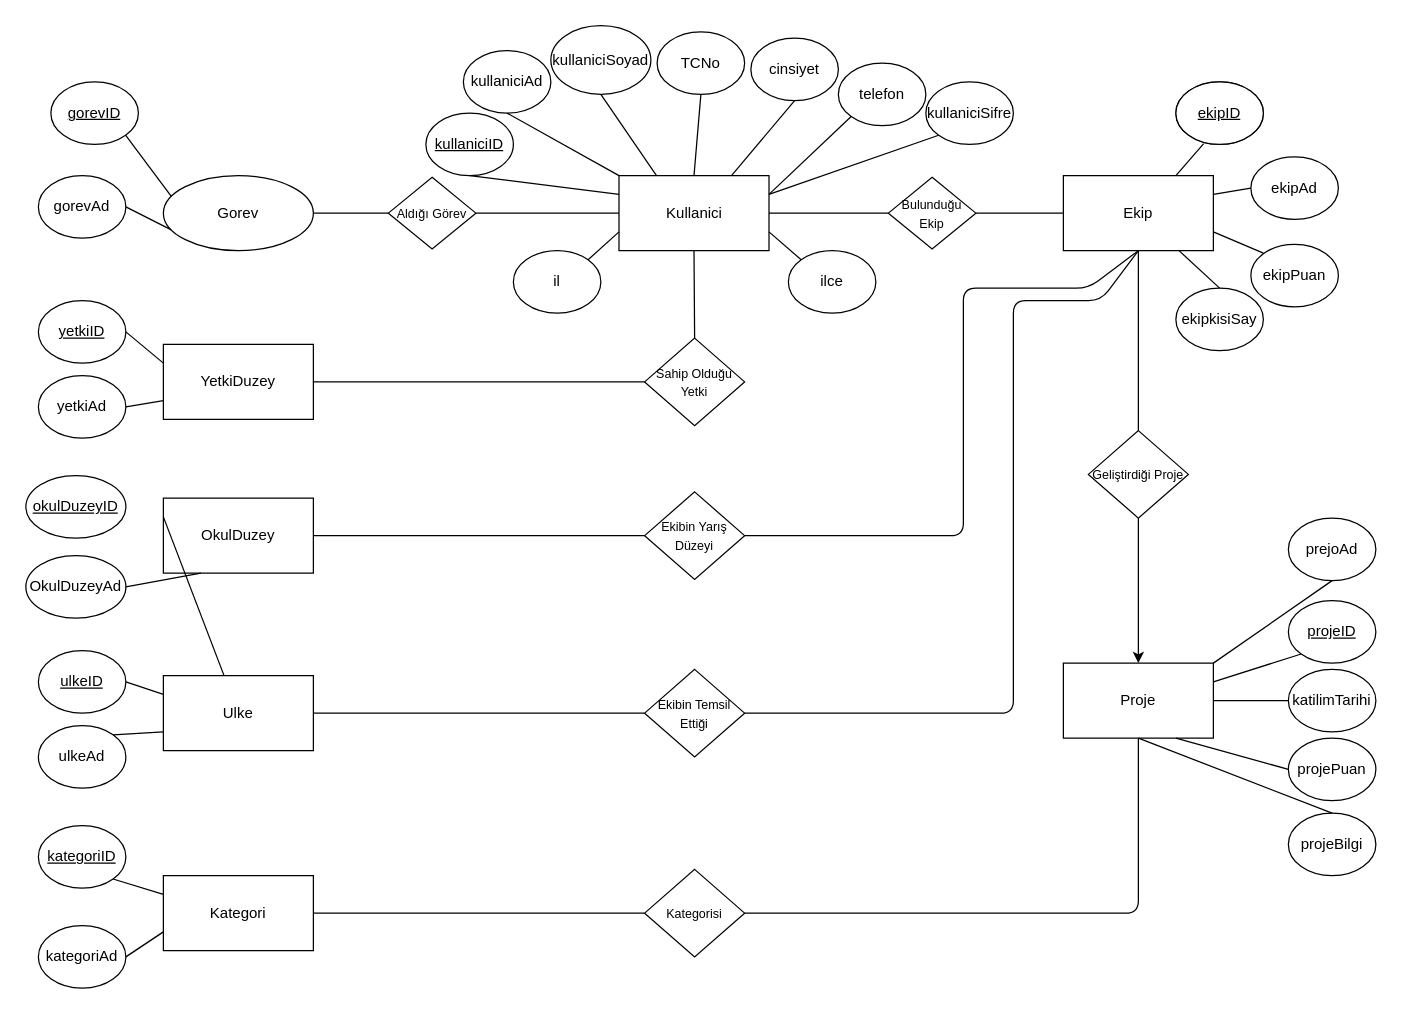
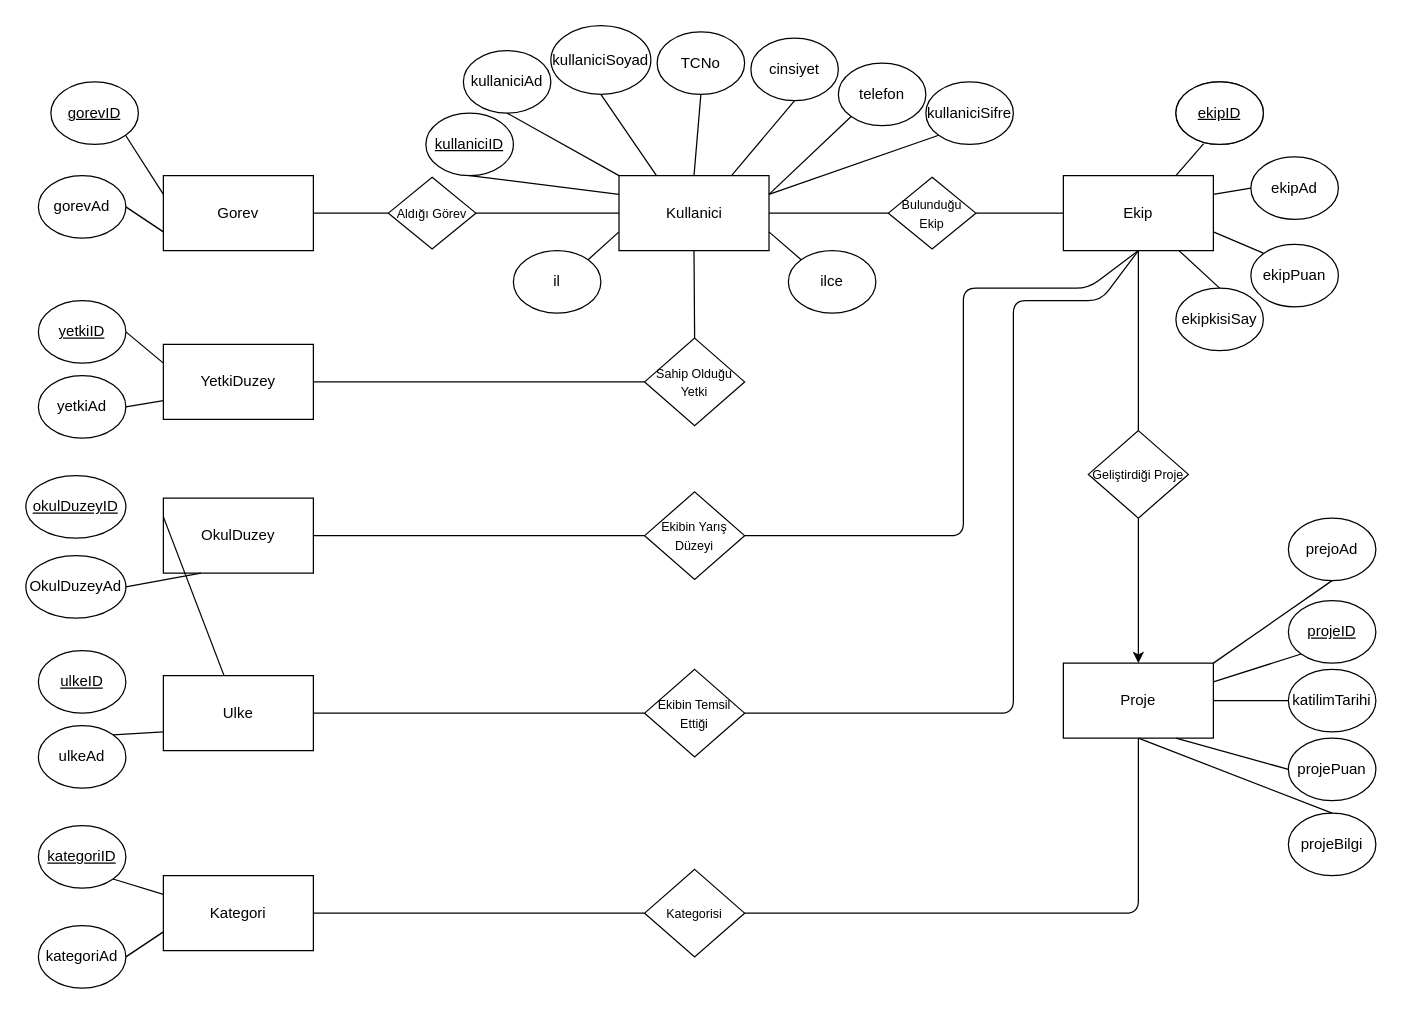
node "Gorev": shape ellipse -> rectangle
edge "ulkeID" -- "Ulke": removed
